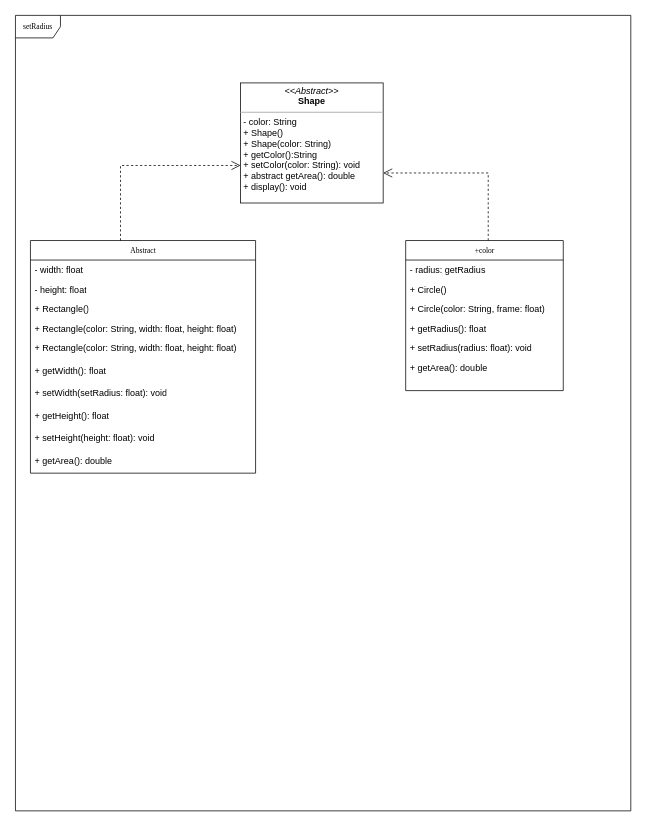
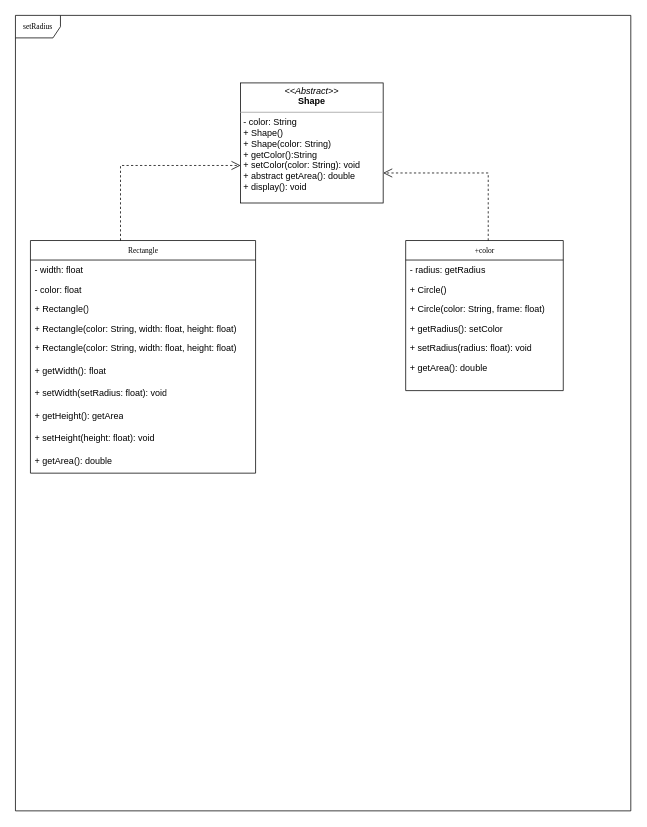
node "Abstract": label "Abstract" -> "Rectangle"
node "- height: float": label "- height: float" -> "- color: float"
node "+ getRadius(): float": label "+ getRadius(): float" -> "+ getRadius(): setColor"
node "+ getHeight(): float": label "+ getHeight(): float" -> "+ getHeight(): getArea"
